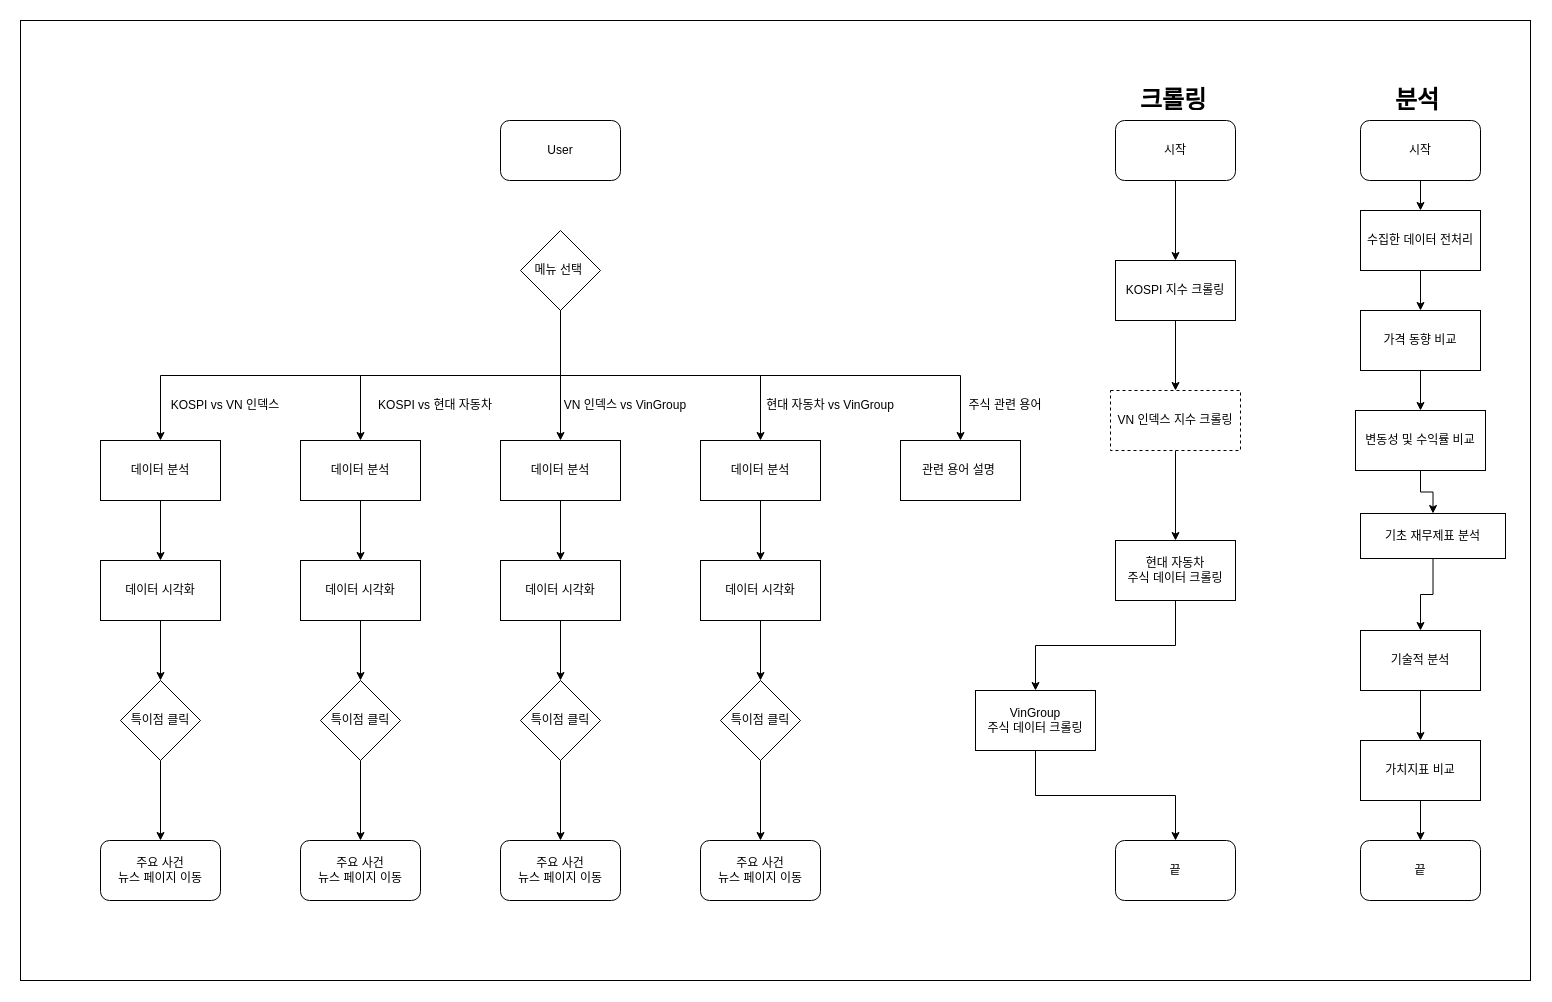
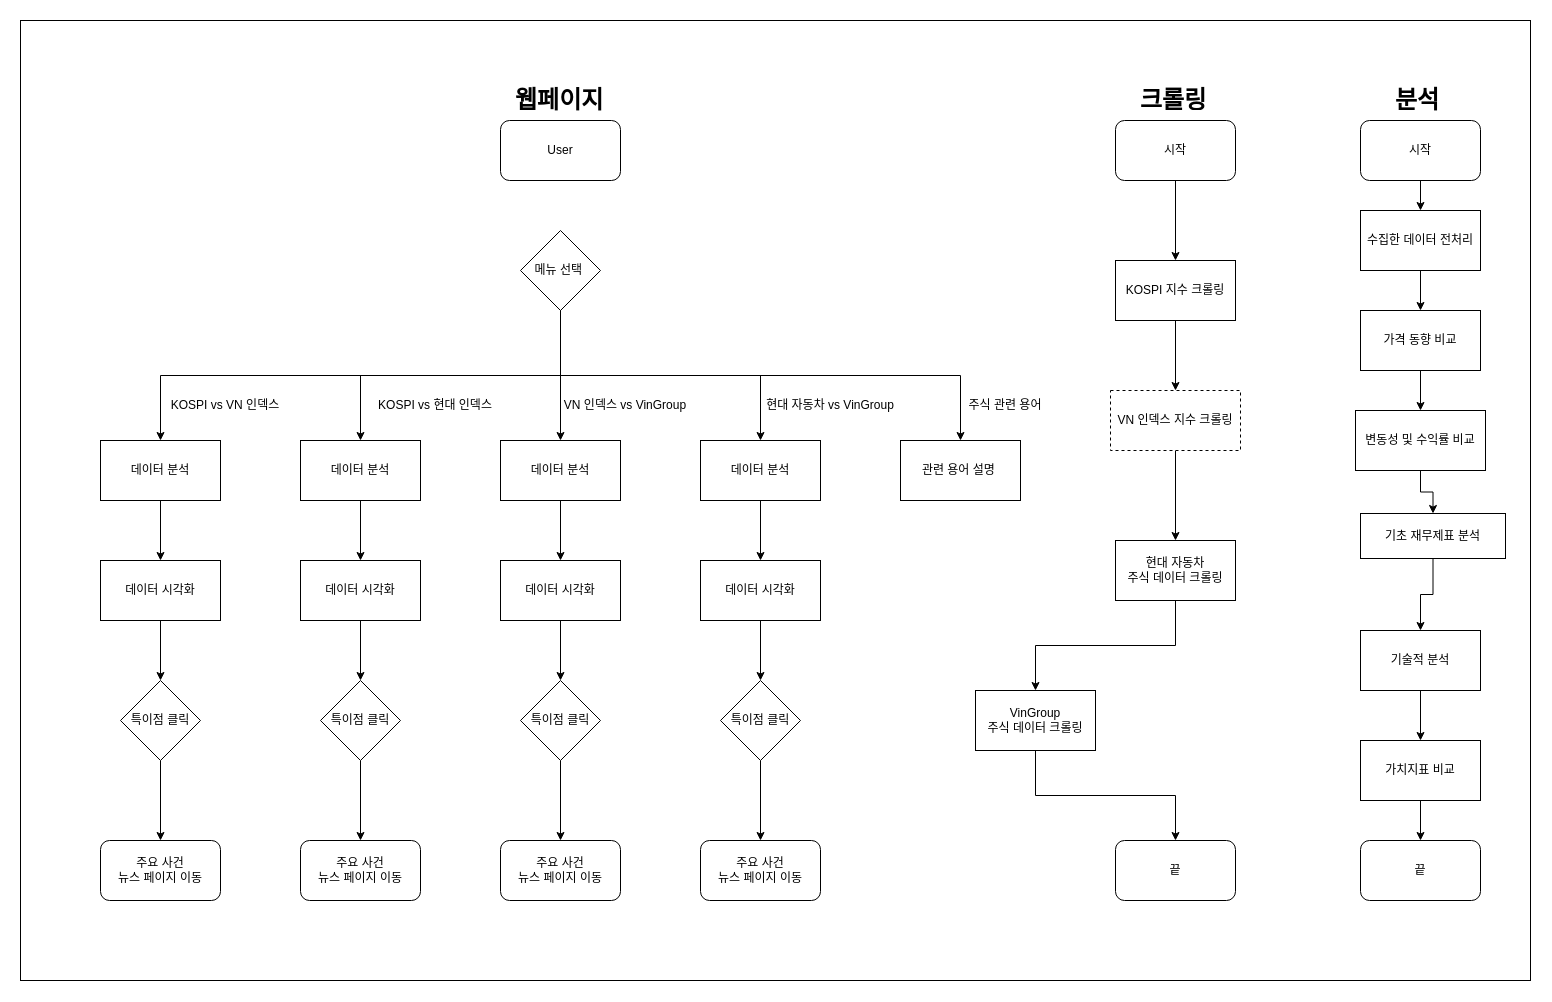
node "웹페이지": added
node "KOSPI vs 현대 자동차": label "KOSPI vs 현대 자동차" -> "KOSPI vs 현대 인덱스"
